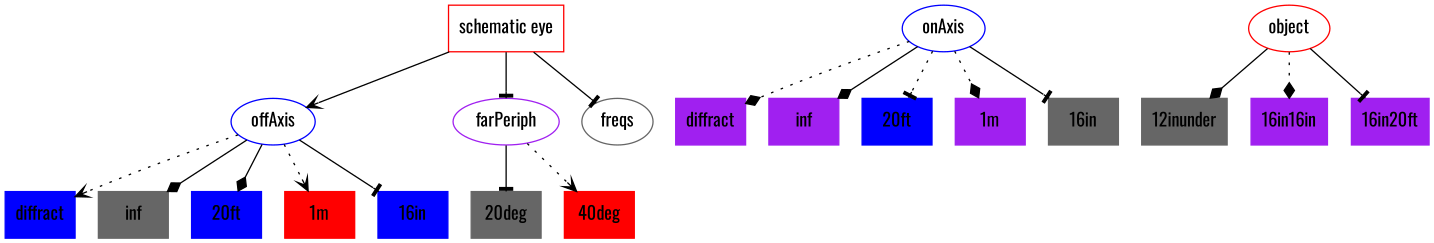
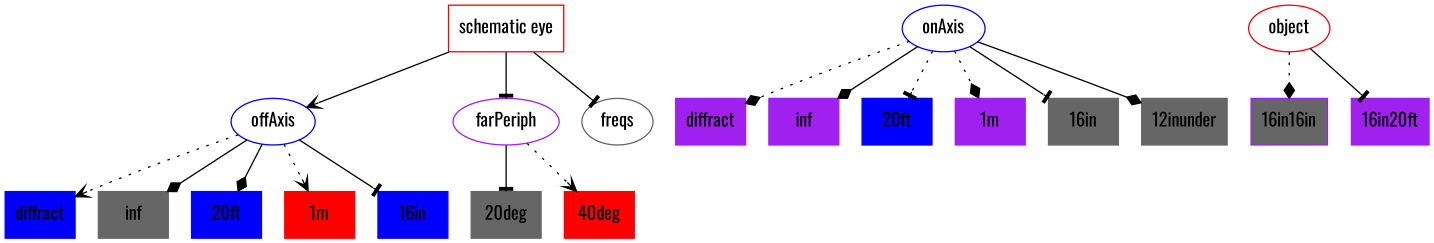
edge "object" -> "12inunder": now "onAxis" -> "12inunder"
node "16in16in": fillcolor purple -> gray40
